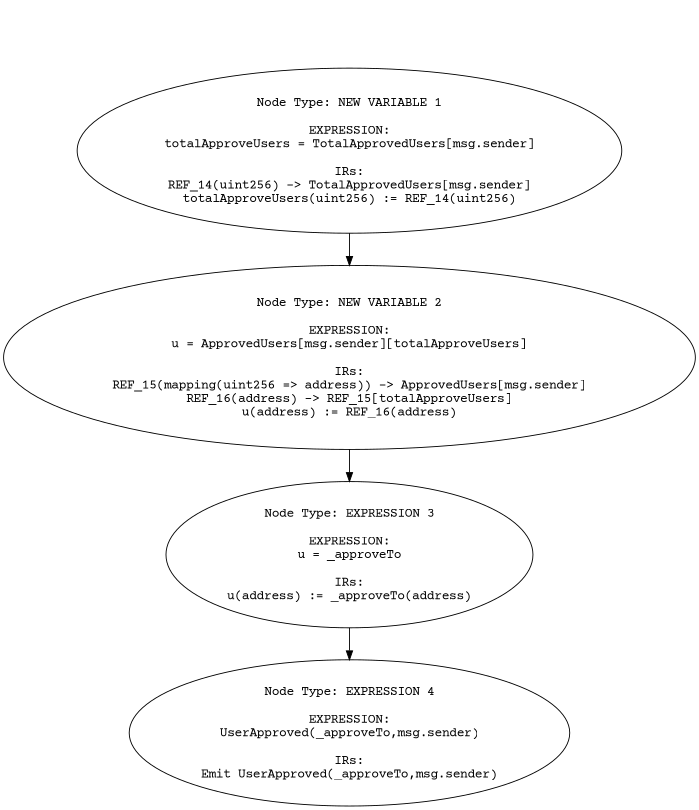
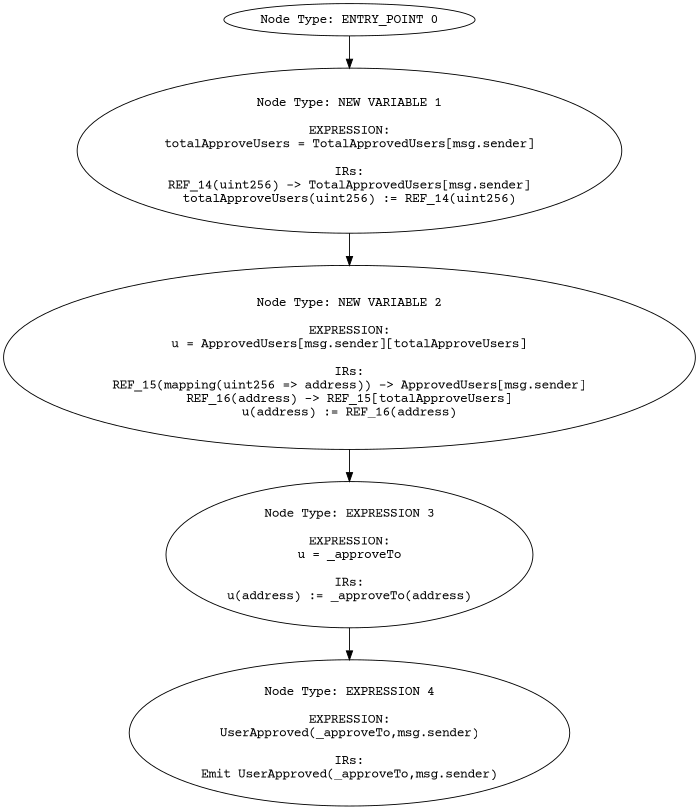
node "Node Type: ENTRY_POINT 0": added
